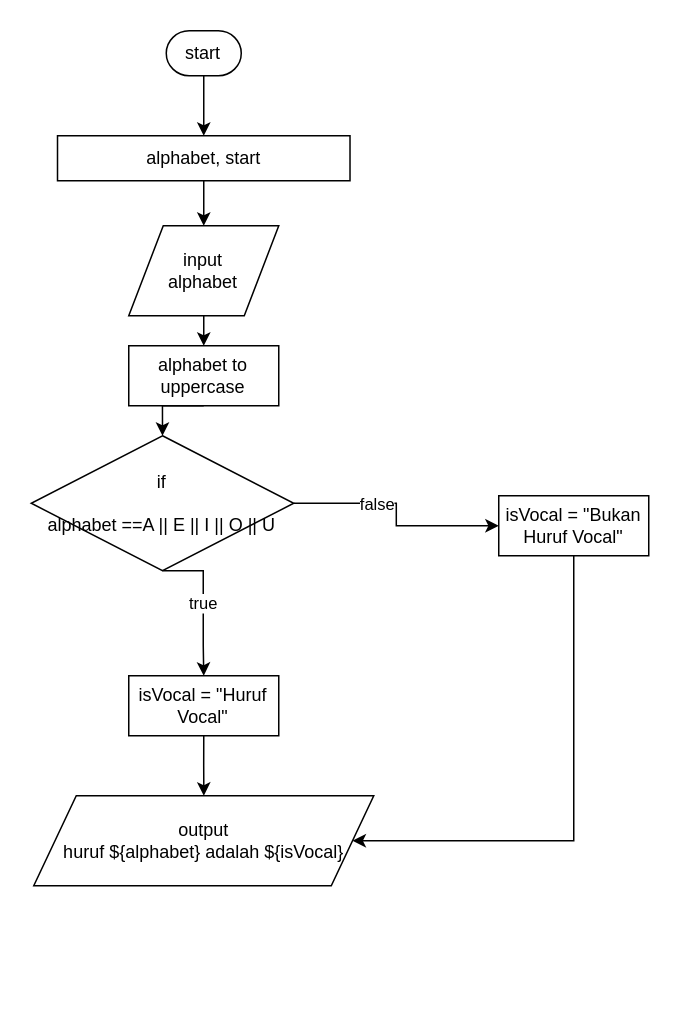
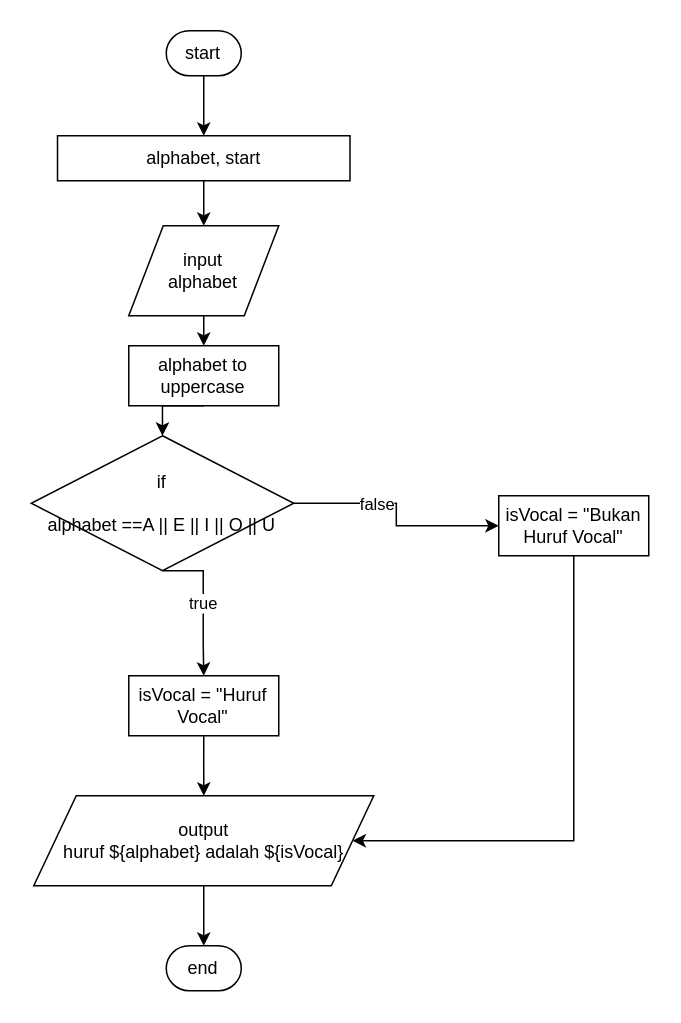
edge "output huruf ${alphabet} adalah ${isVocal}" -> "end": added
node "end": added
